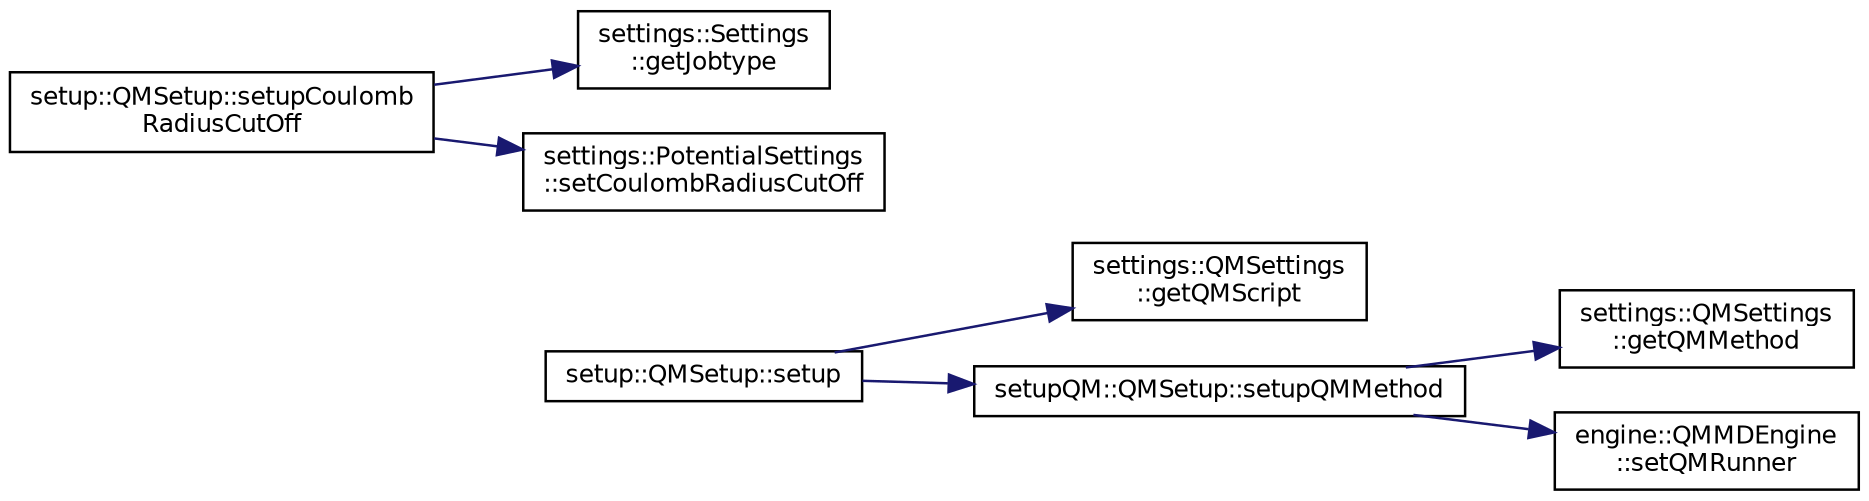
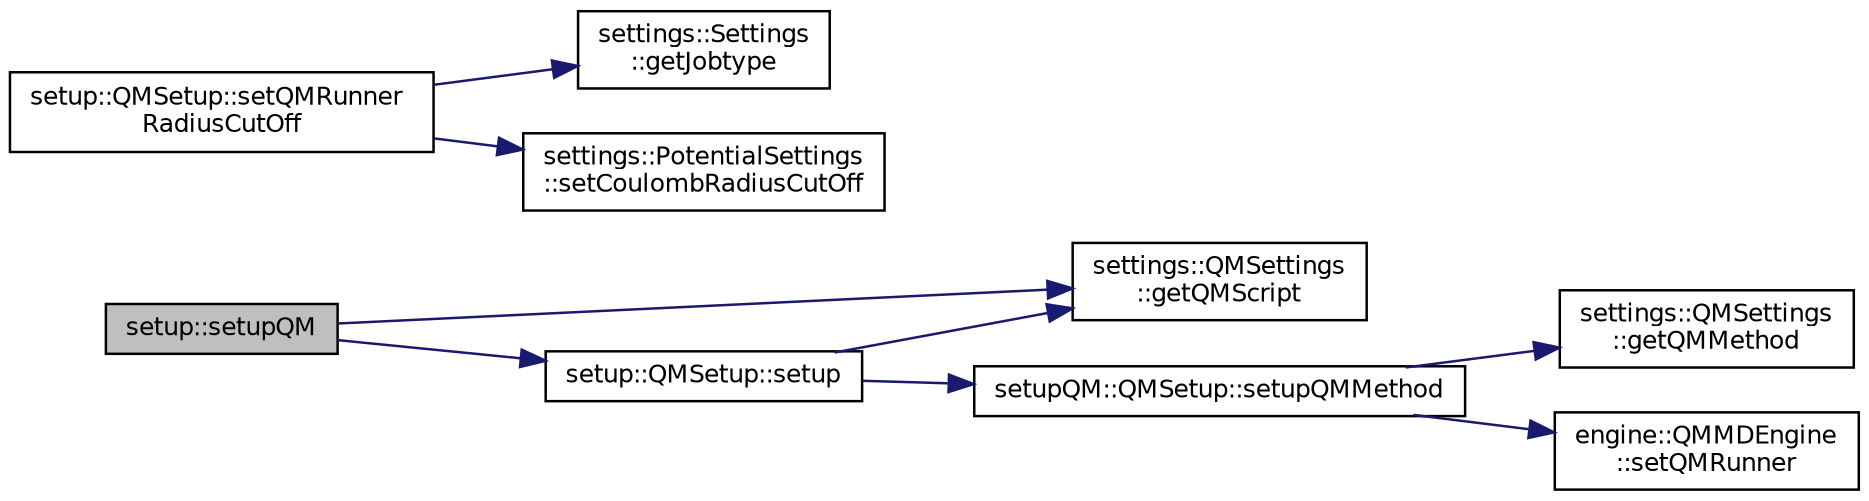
node "setup::QMSetup::setupCoulomb RadiusCutOff": label "setup::QMSetup::setupCoulomb RadiusCutOff" -> "setup::QMSetup::setQMRunner RadiusCutOff"
node "setup::setupQM": added
